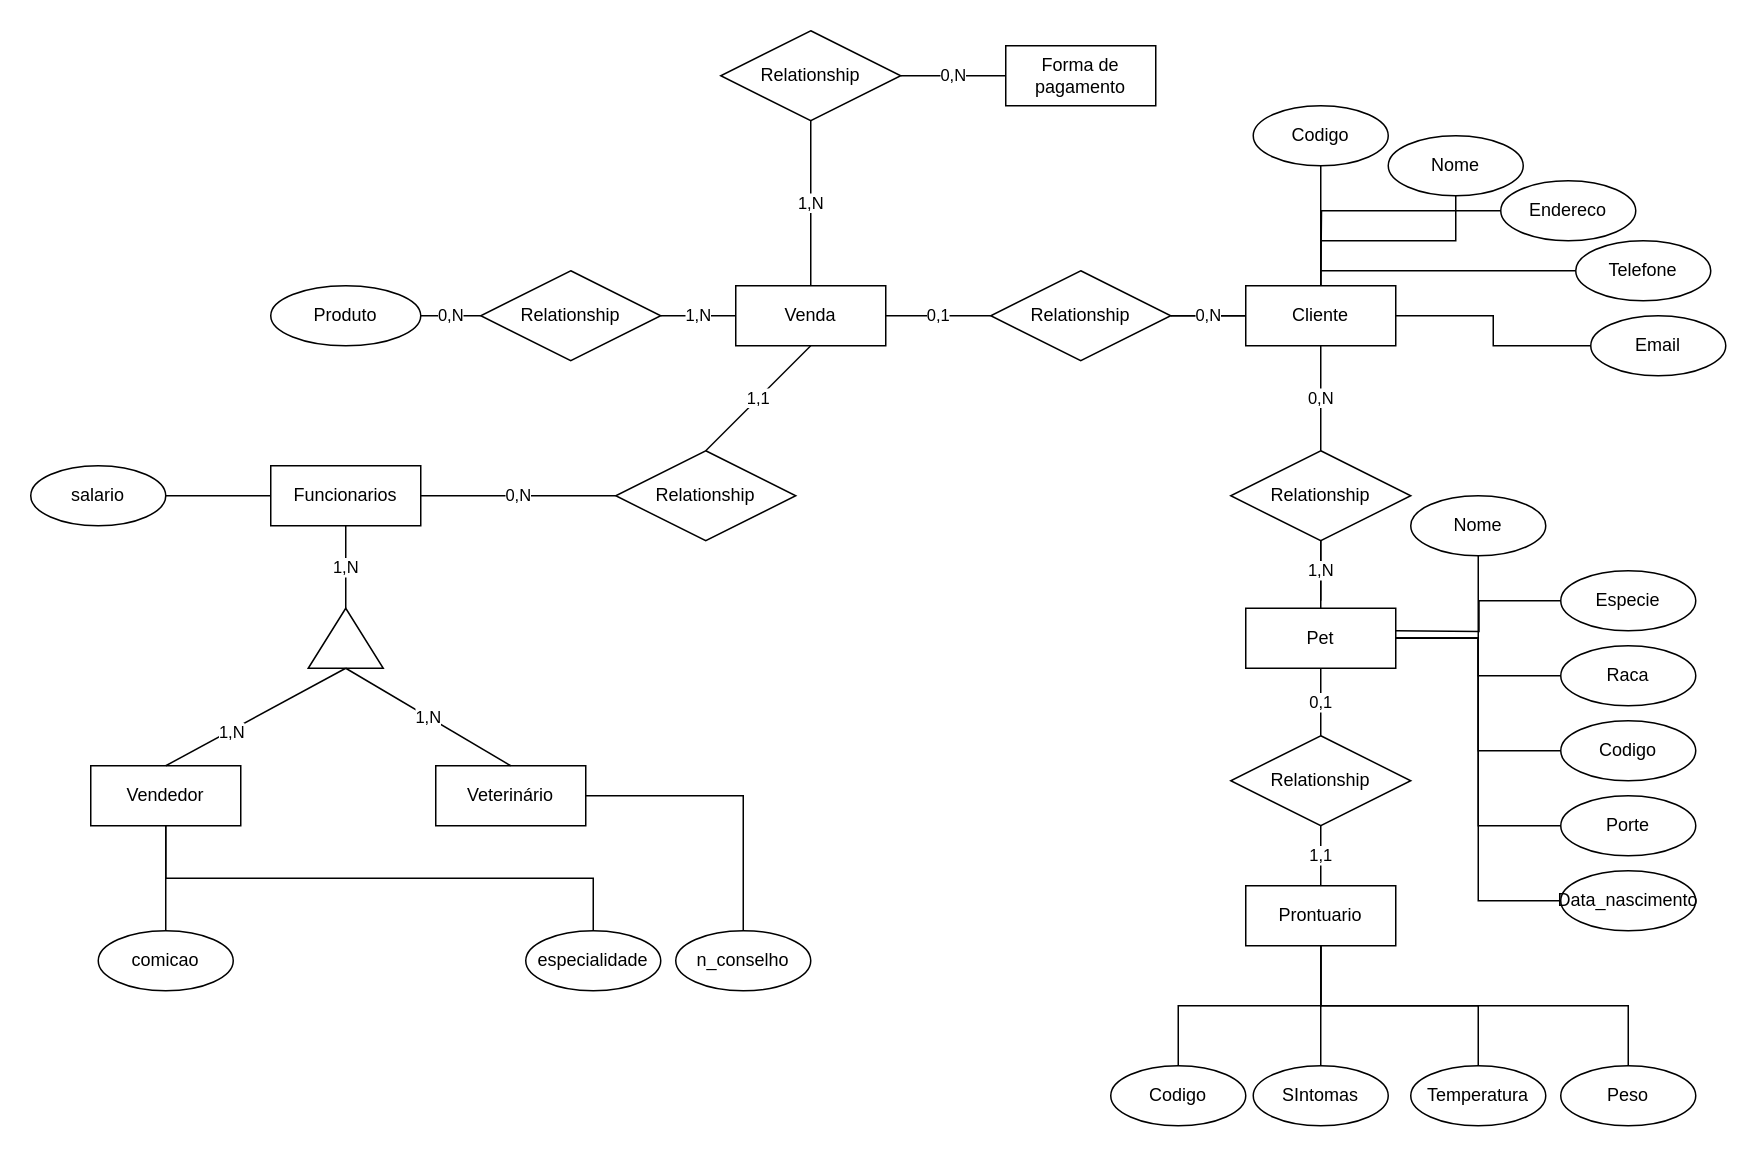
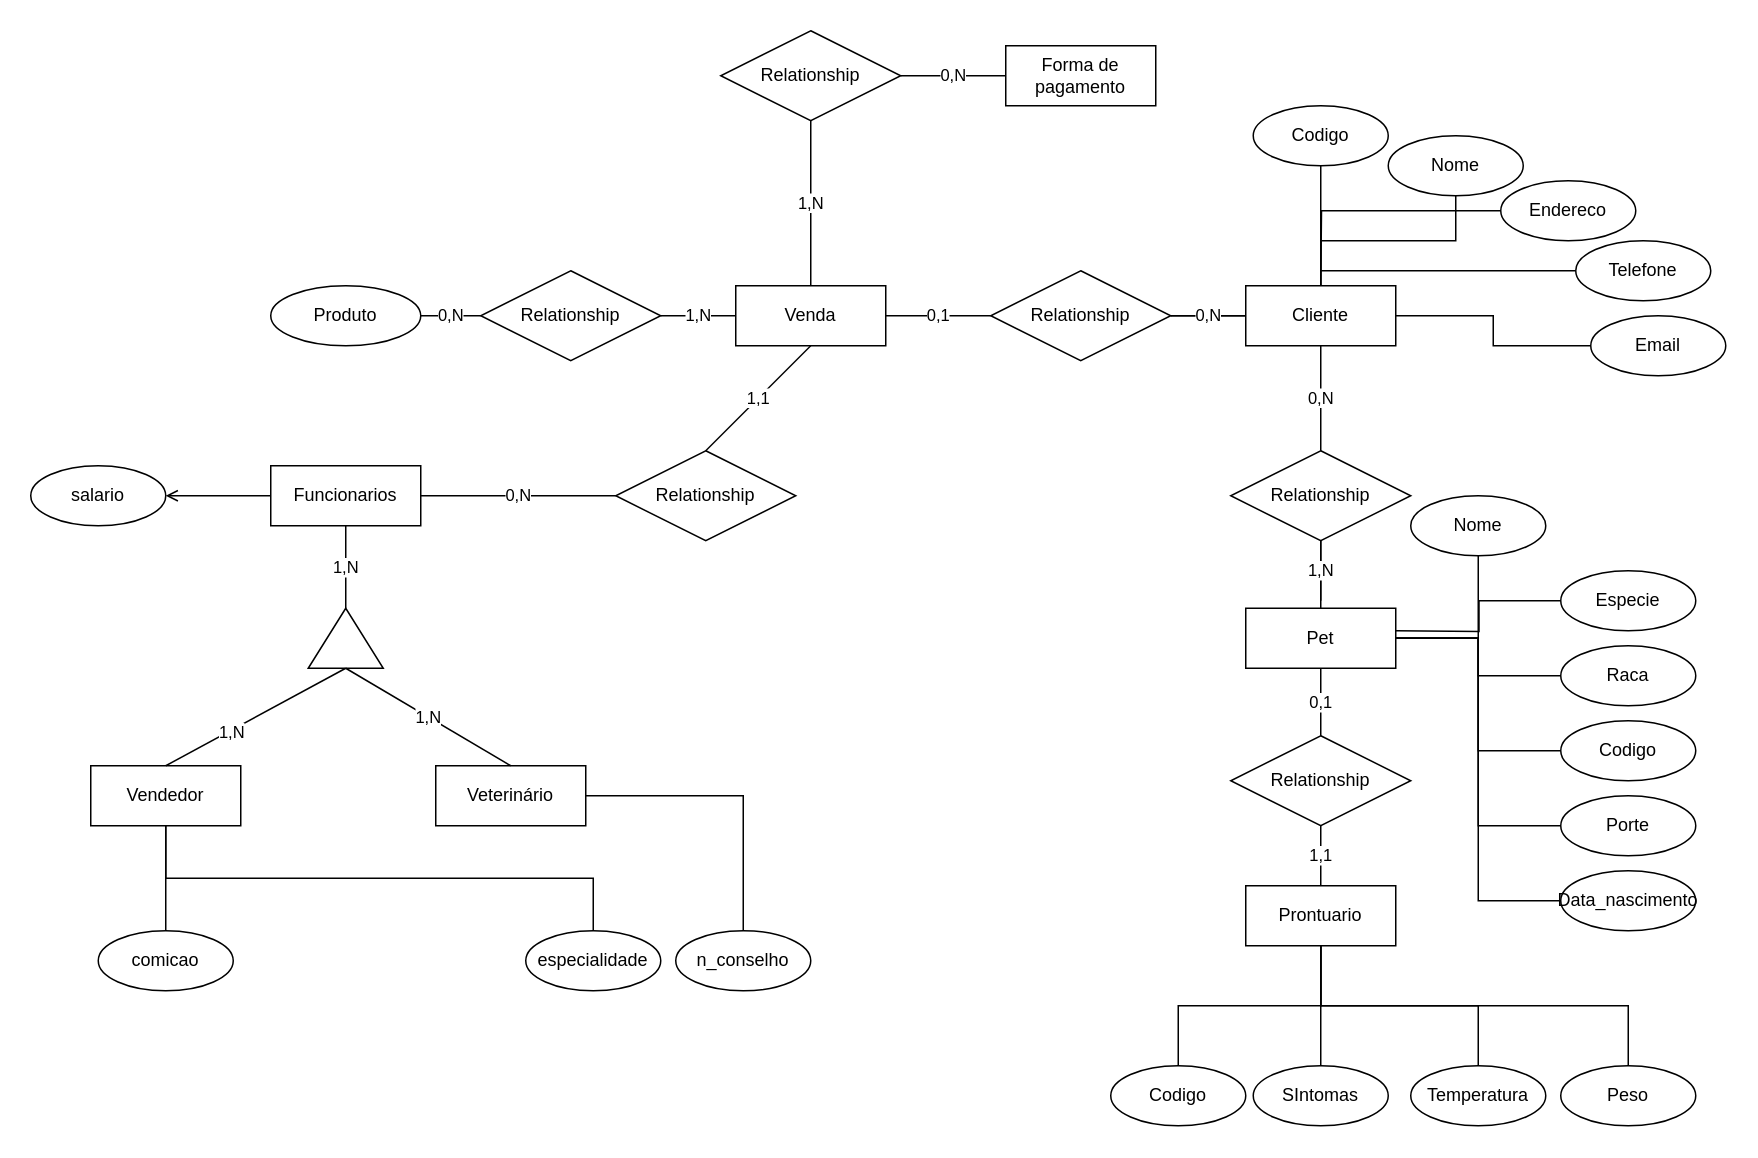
edge "salario" -- "Funcionarios": arrowhead none -> open
